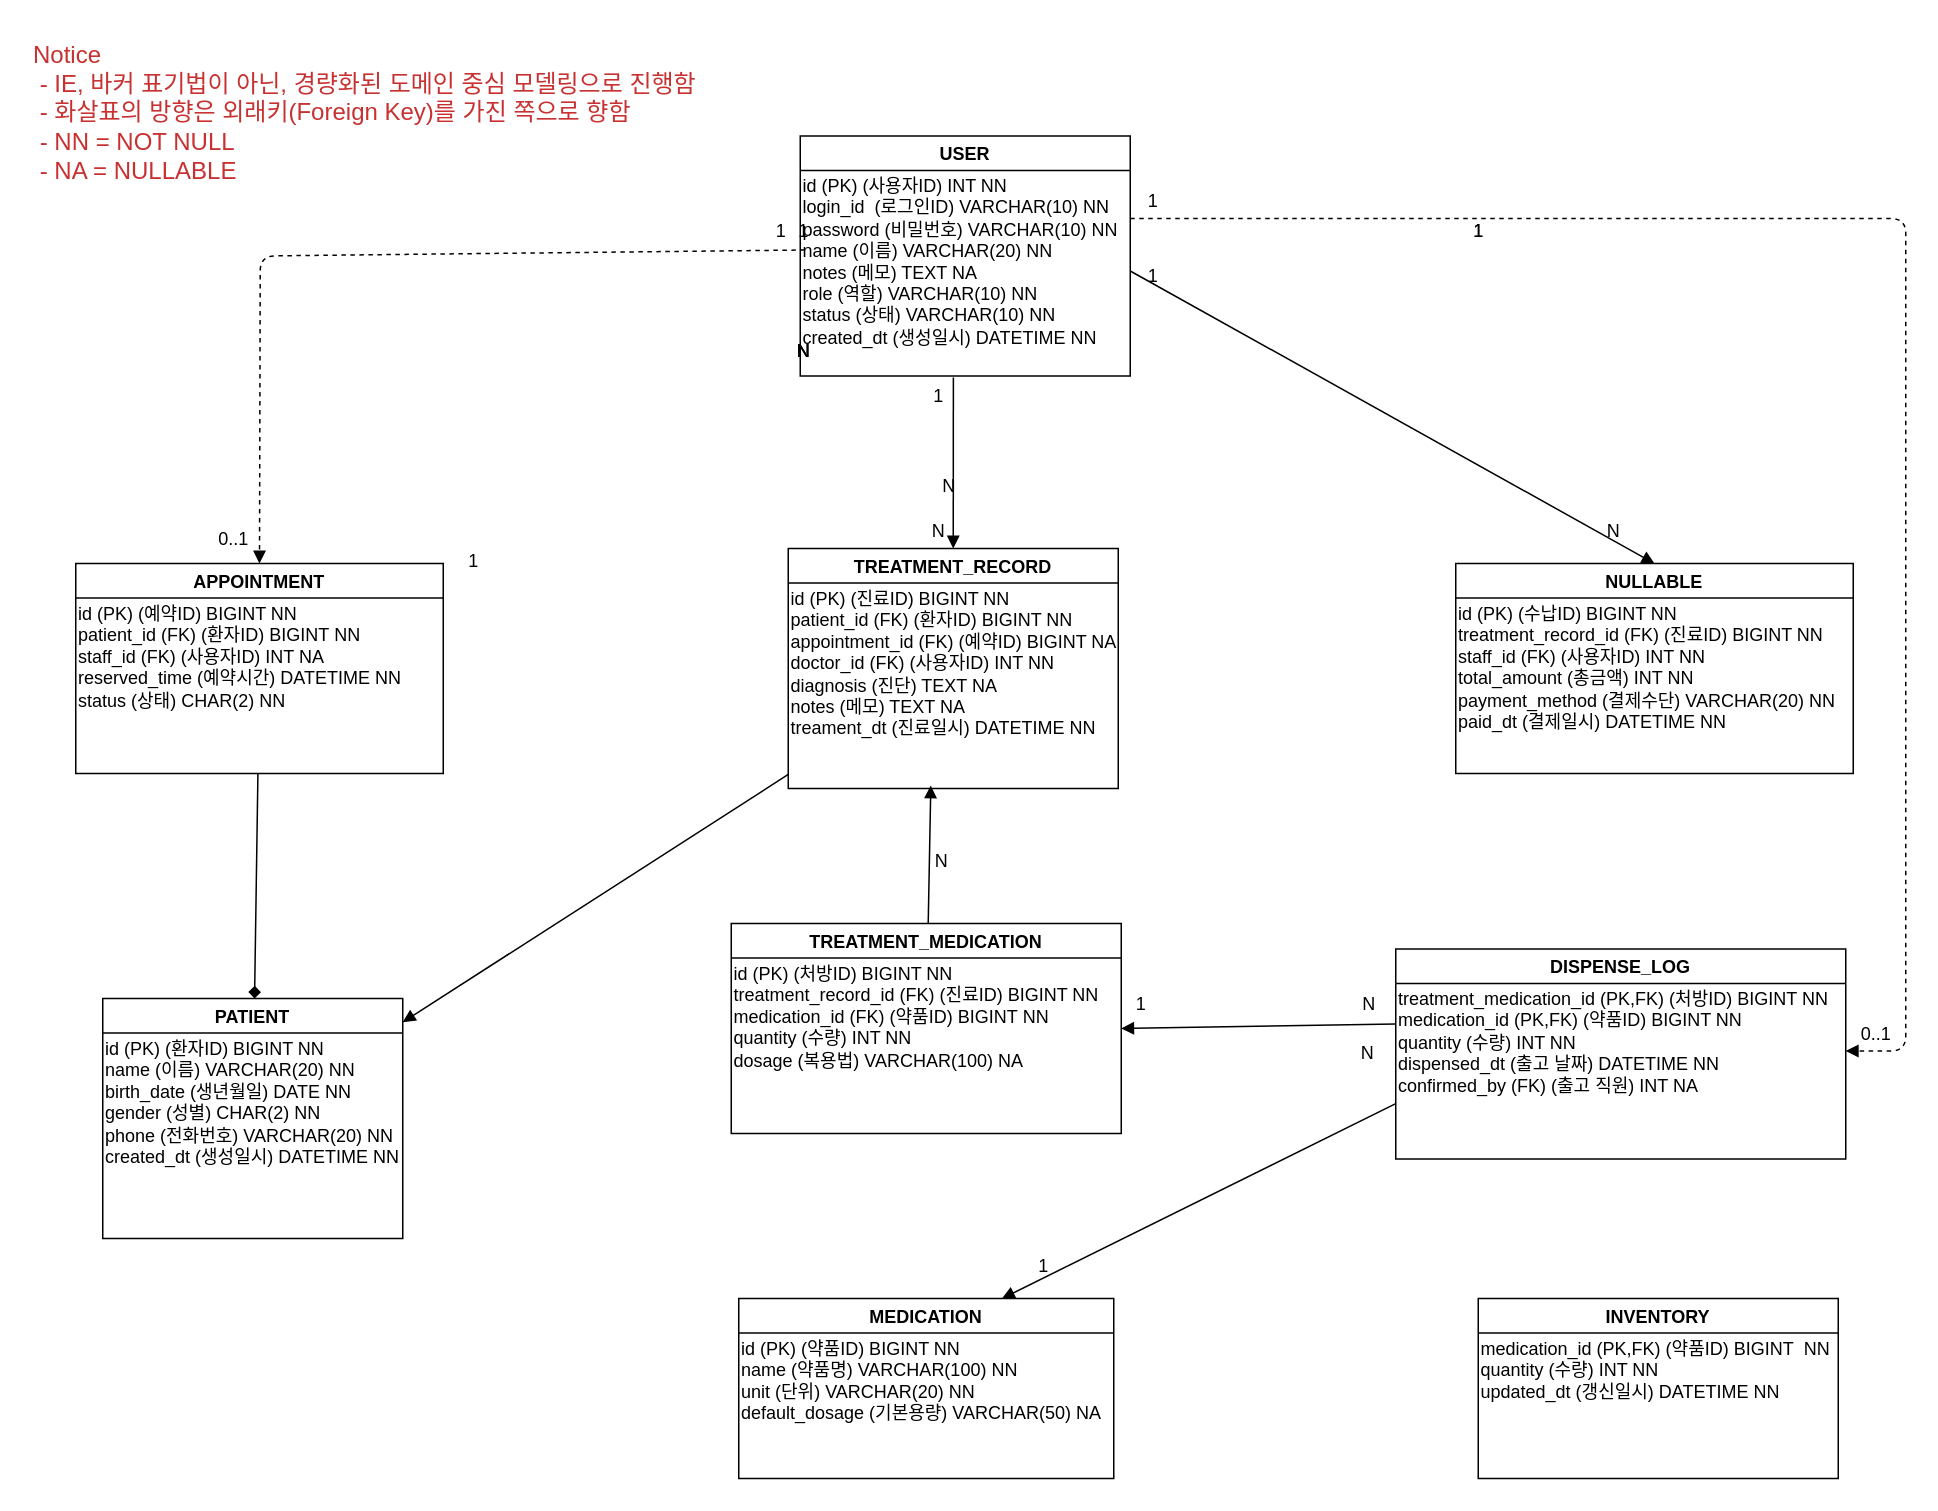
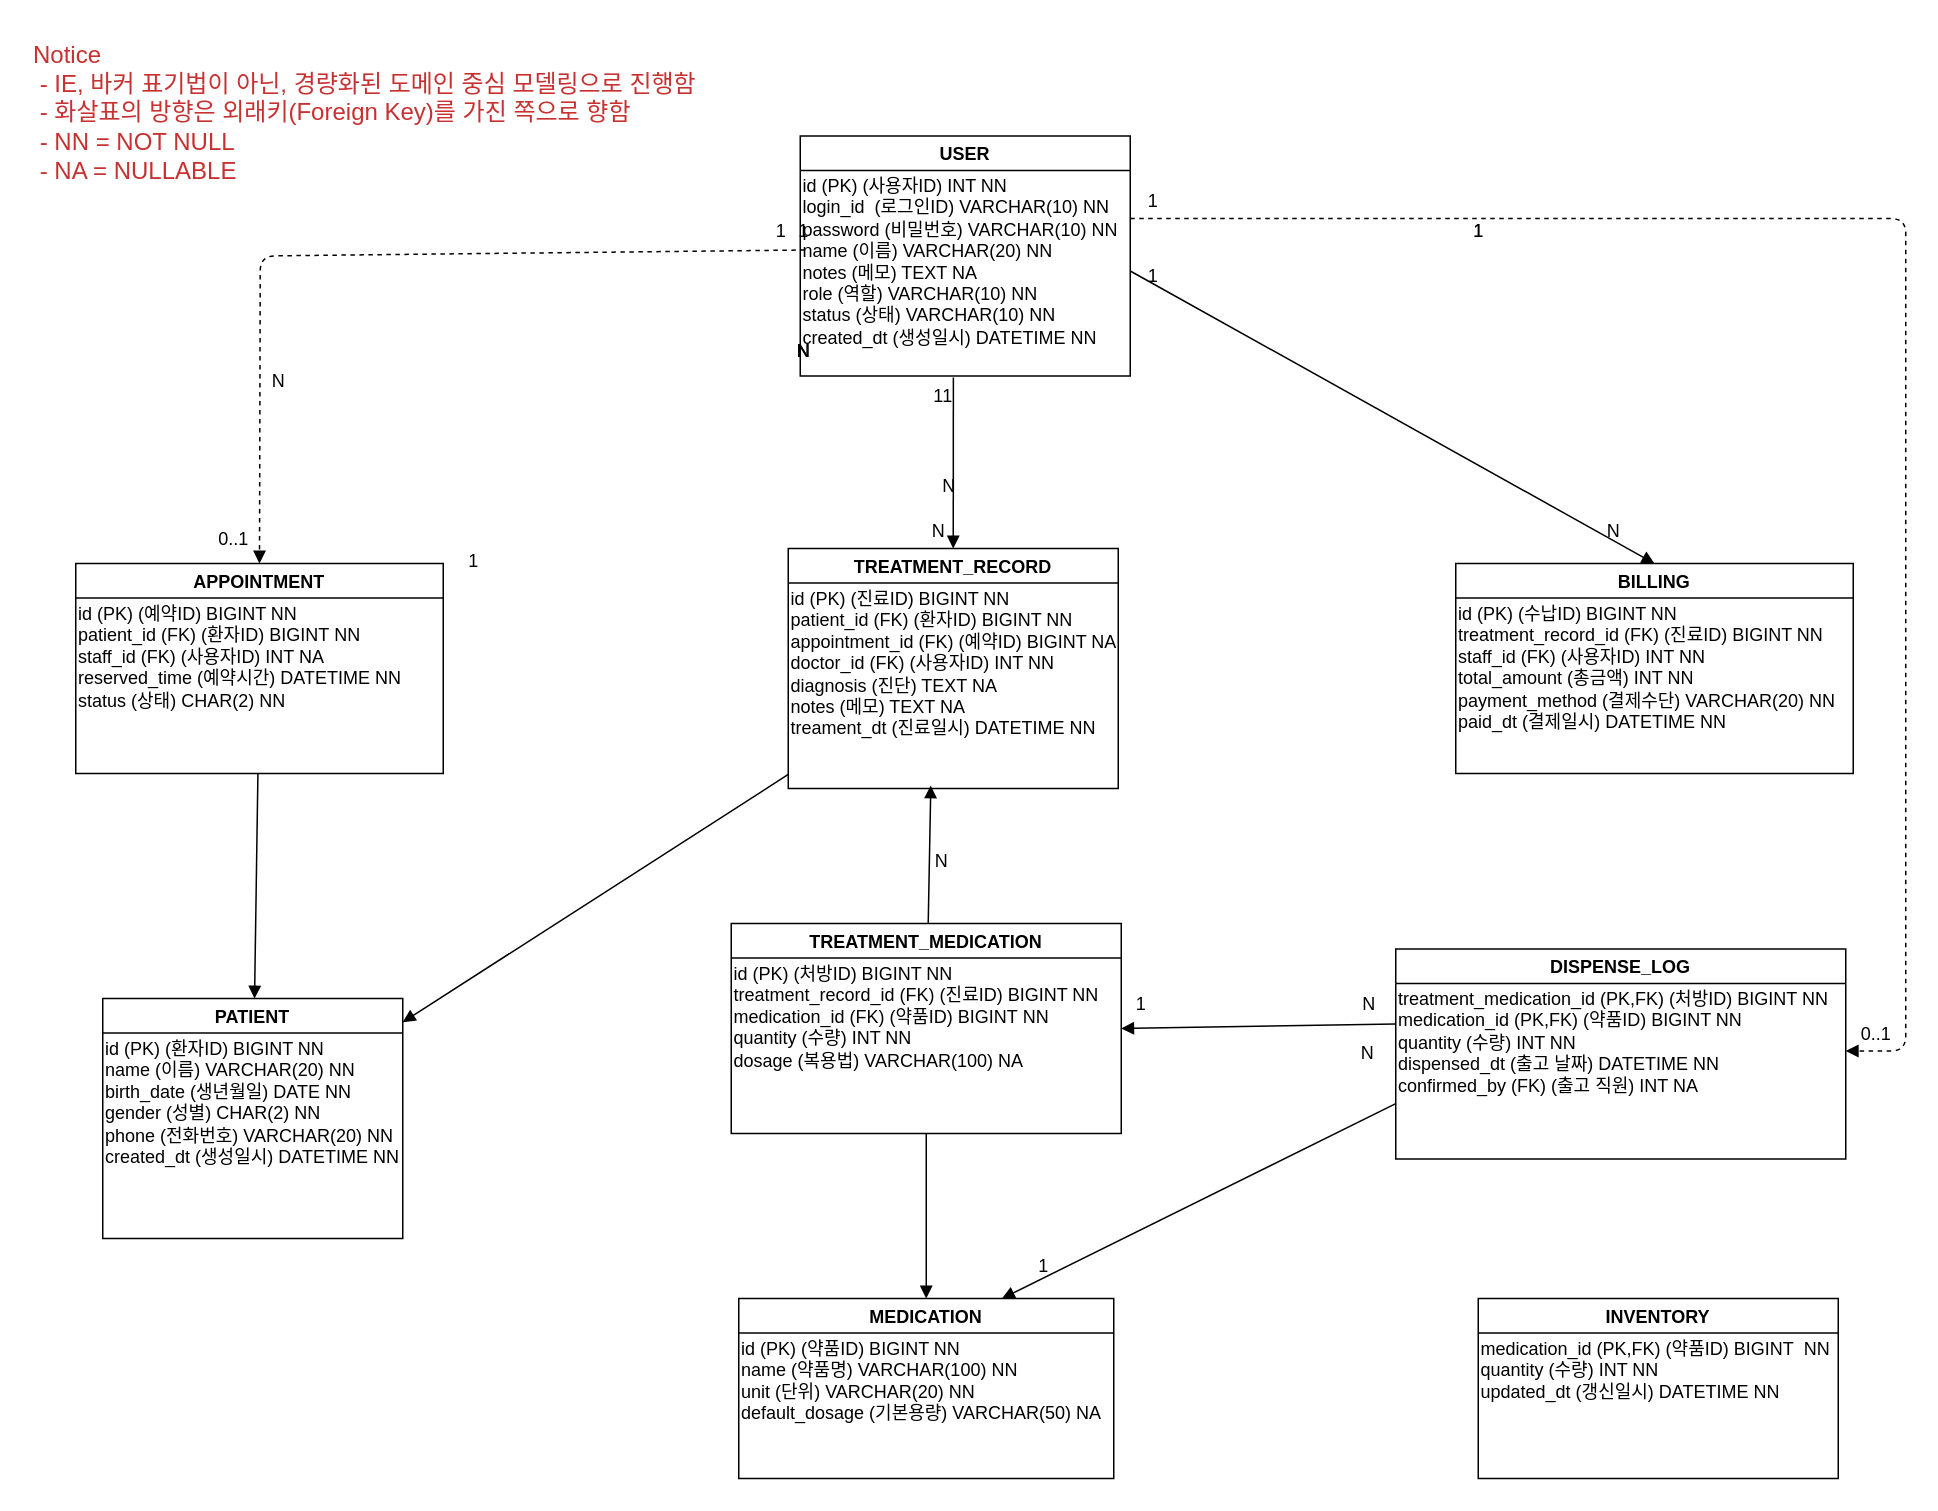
node "NULLABLE": label "NULLABLE" -> "BILLING"
edge "APPOINTMENT" -> "PATIENT": arrowhead diamond -> block
edge "TREATMENT_MEDICATION" -> "MEDICATION": added, labels "N", "1"
